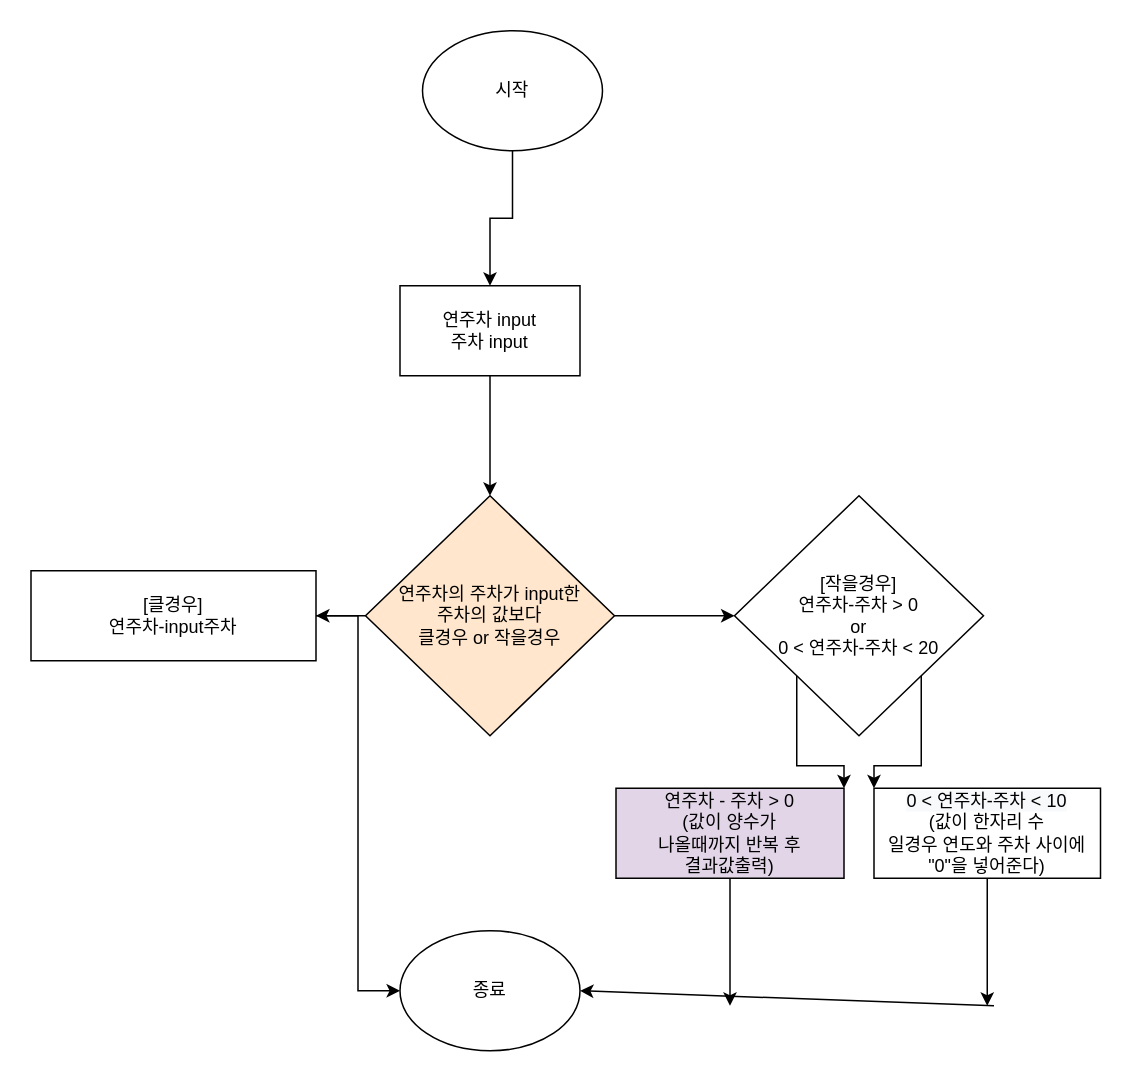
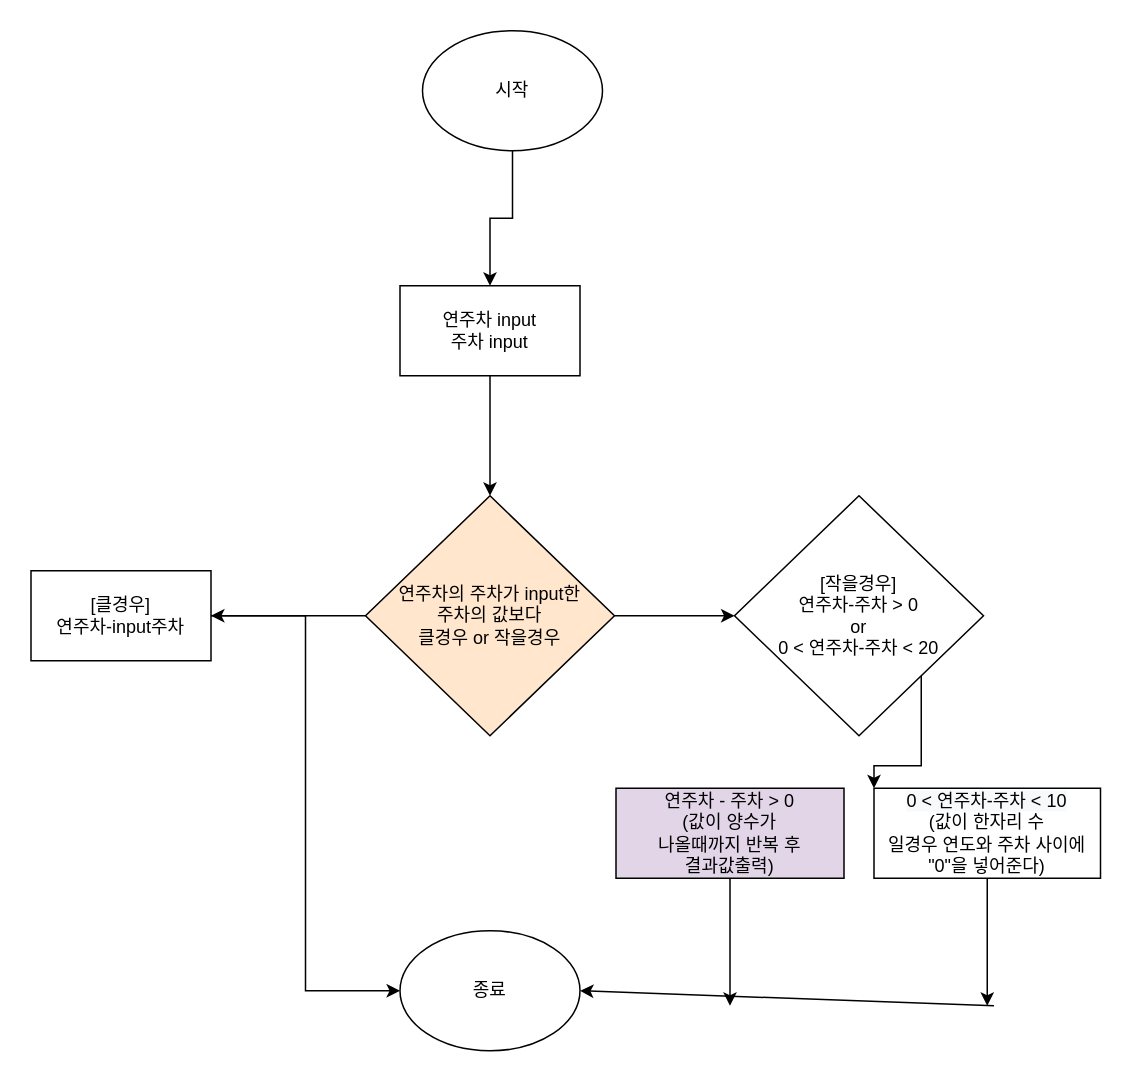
node "[클경우] 연주차-input주차": size 285x90 -> 180x90
edge "[작을경우] 연주차-주차 > 0 or 0 < 연주차-주차 < 20" -> "연주차 - 주차 > 0 (값이 양수가 나올때까지 반복 후 결과값출력)": removed
